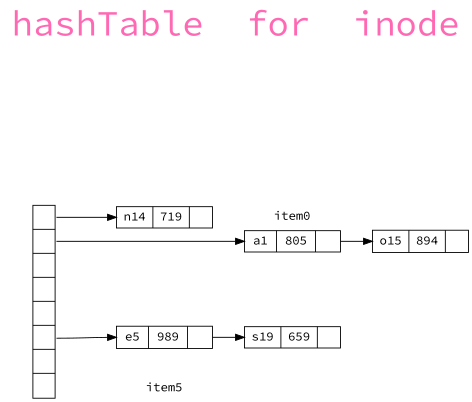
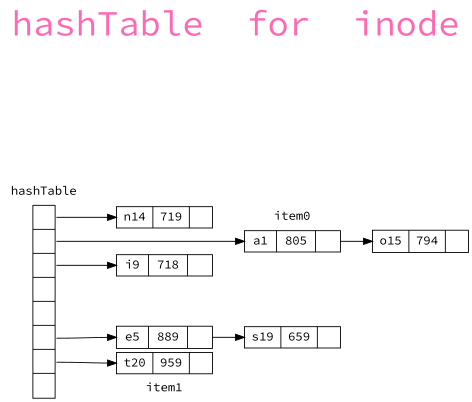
node "hashTable": added
node "o15": text "894" -> "794"
node "i9": added
node "e5": text "989" -> "889"
node "t20": added
node "item5": label "item5" -> "item1"
